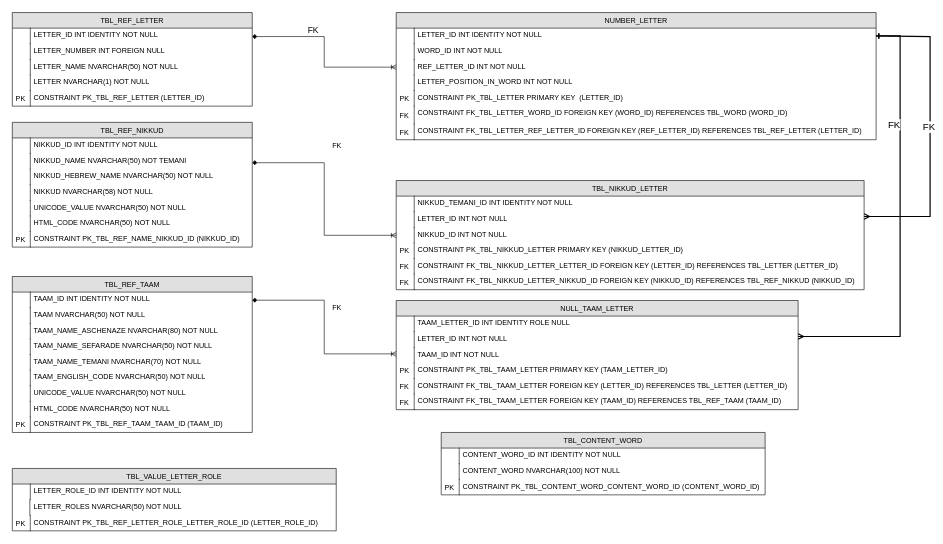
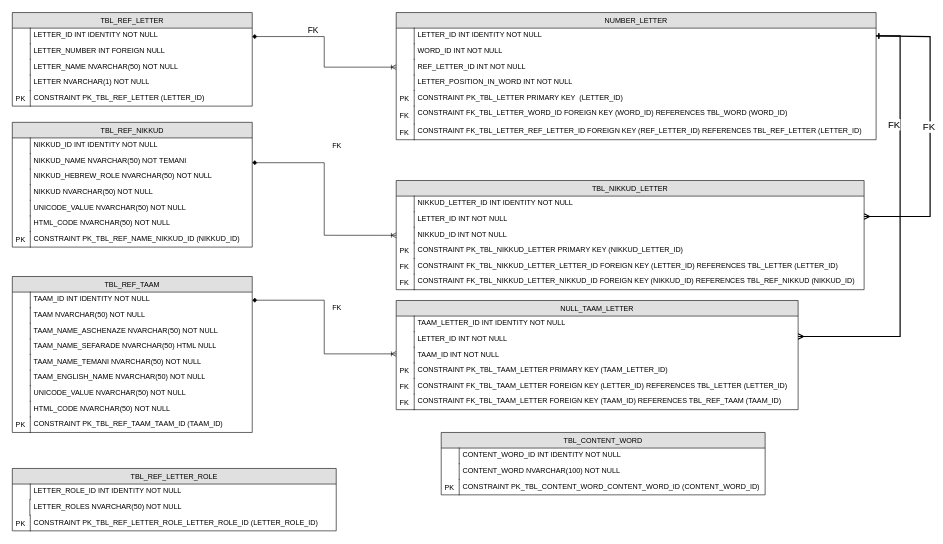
node "NIKKUD_HEBREW_NAME NVARCHAR(50) NOT NULL": label "NIKKUD_HEBREW_NAME NVARCHAR(50) NOT NULL" -> "NIKKUD_HEBREW_ROLE NVARCHAR(50) NOT NULL"
node "NIKKUD NVARCHAR(58) NOT NULL": label "NIKKUD NVARCHAR(58) NOT NULL" -> "NIKKUD NVARCHAR(50) NOT NULL"
node "NIKKUD_TEMANI_ID INT IDENTITY NOT NULL": label "NIKKUD_TEMANI_ID INT IDENTITY NOT NULL" -> "NIKKUD_LETTER_ID INT IDENTITY NOT NULL"
node "TAAM_LETTER_ID INT IDENTITY ROLE NULL": label "TAAM_LETTER_ID INT IDENTITY ROLE NULL" -> "TAAM_LETTER_ID INT IDENTITY NOT NULL"
node "TAAM_NAME_ASCHENAZE NVARCHAR(80) NOT NULL": label "TAAM_NAME_ASCHENAZE NVARCHAR(80) NOT NULL" -> "TAAM_NAME_ASCHENAZE NVARCHAR(50) NOT NULL"
node "TAAM_NAME_SEFARADE NVARCHAR(50) NOT NULL": label "TAAM_NAME_SEFARADE NVARCHAR(50) NOT NULL" -> "TAAM_NAME_SEFARADE NVARCHAR(50) HTML NULL"
node "TAAM_NAME_TEMANI NVARCHAR(70) NOT NULL": label "TAAM_NAME_TEMANI NVARCHAR(70) NOT NULL" -> "TAAM_NAME_TEMANI NVARCHAR(50) NOT NULL"
node "TAAM_ENGLISH_CODE NVARCHAR(50) NOT NULL": label "TAAM_ENGLISH_CODE NVARCHAR(50) NOT NULL" -> "TAAM_ENGLISH_NAME NVARCHAR(50) NOT NULL"
node "TBL_VALUE_LETTER_ROLE": label "TBL_VALUE_LETTER_ROLE" -> "TBL_REF_LETTER_ROLE"
